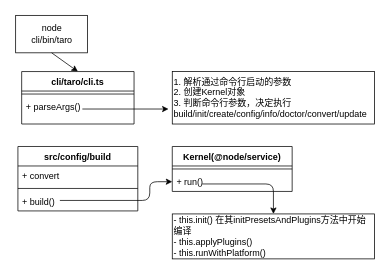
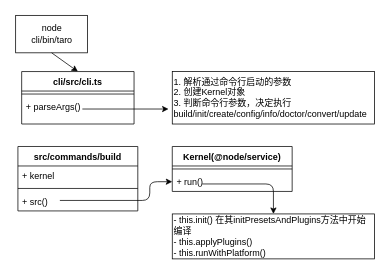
node "cli/taro/cli.ts": label "cli/taro/cli.ts" -> "cli/src/cli.ts"
node "src/config/build": label "src/config/build" -> "src/commands/build"
node "+ convert": label "+ convert" -> "+ kernel"
node "+ build()": label "+ build()" -> "+ src()"
